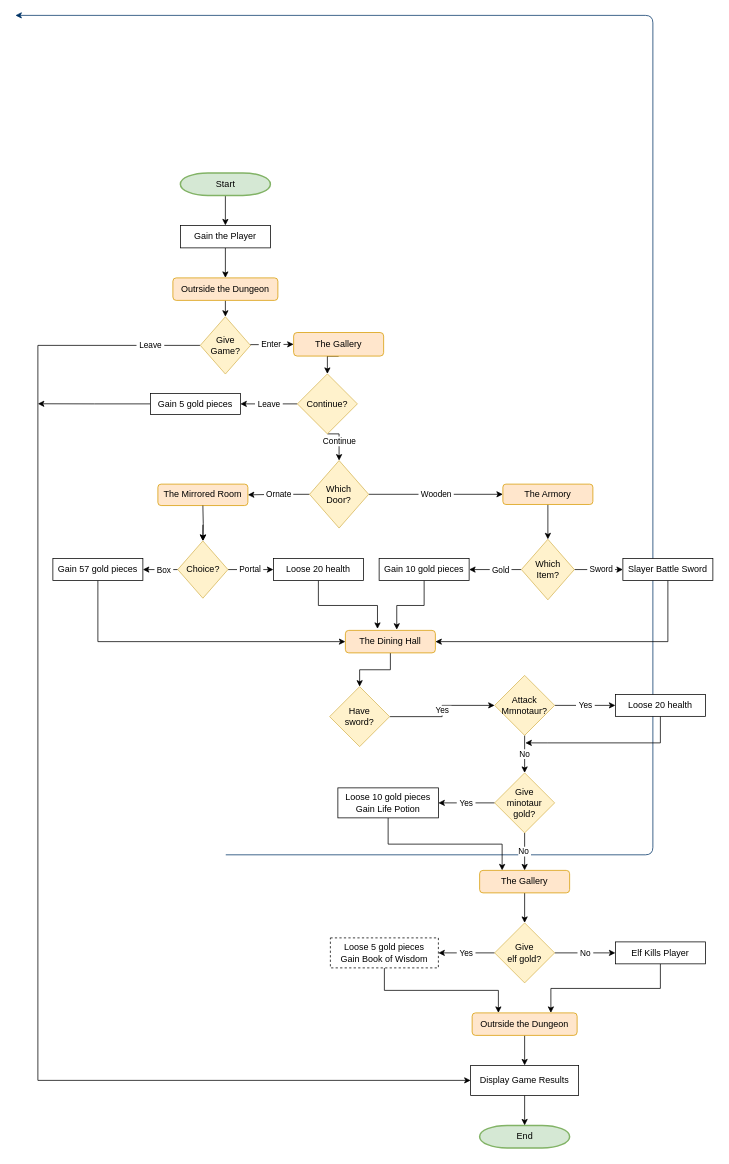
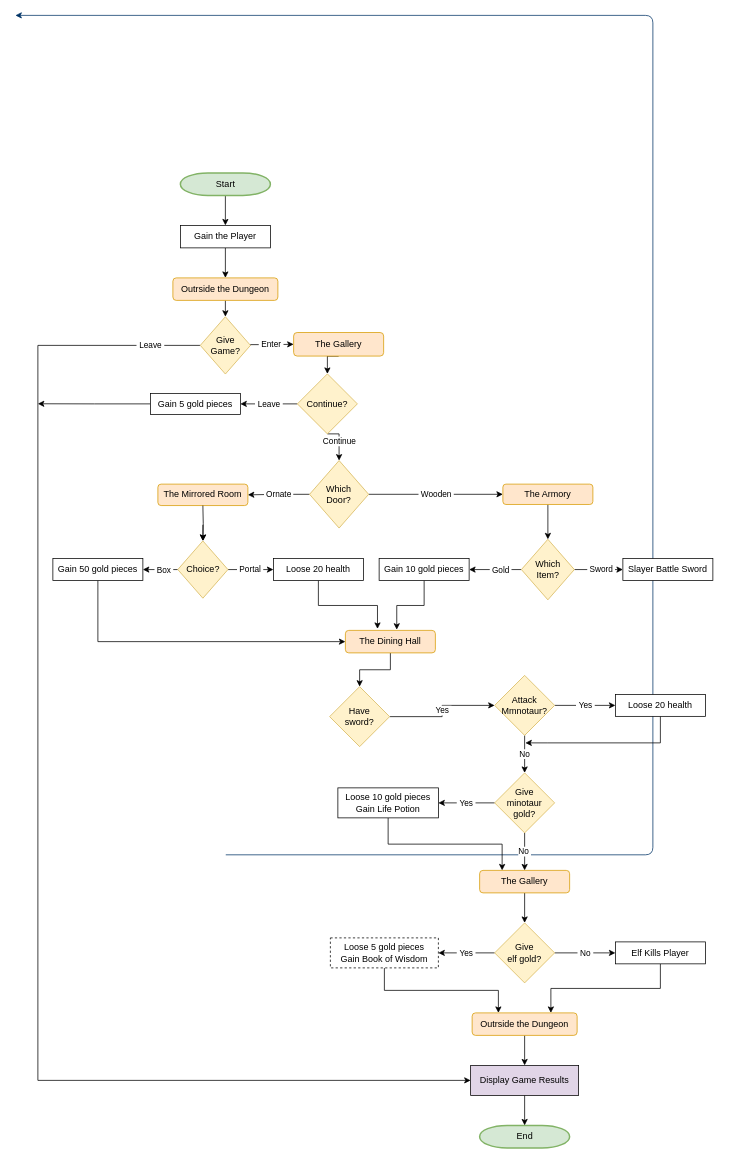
node "Gain 57 gold pieces": label "Gain 57 gold pieces" -> "Gain 50 gold pieces"
edge "Slayer Battle Sword" -> "The Dining Hall": removed
node "Display Game Results": fillcolor #ffffff -> #e1d5e7
